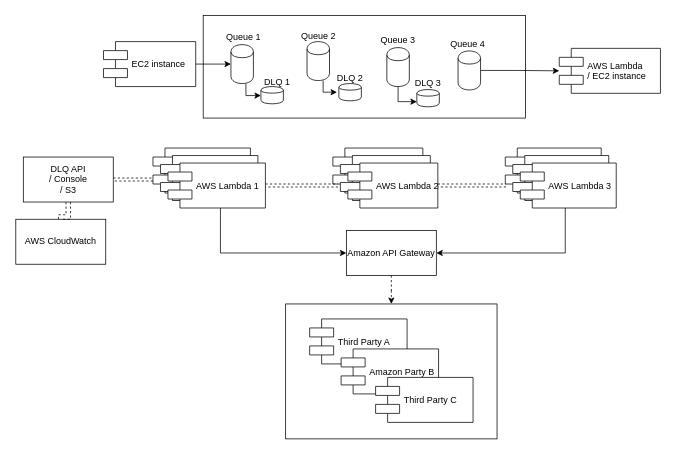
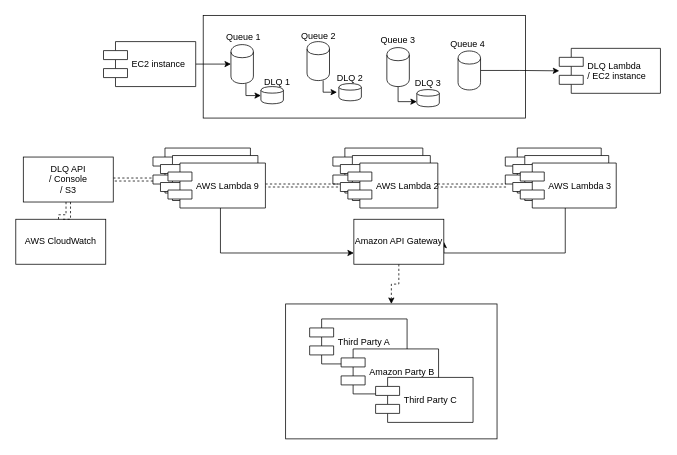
node "AWS Lambda / EC2 instance": label "AWS Lambda / EC2 instance" -> "DLQ Lambda / EC2 instance"
node "AWS Lambda 1": label "AWS Lambda 1" -> "AWS Lambda 9"
node "Amazon API Gateway": moved (391, 253) -> (399, 242)
